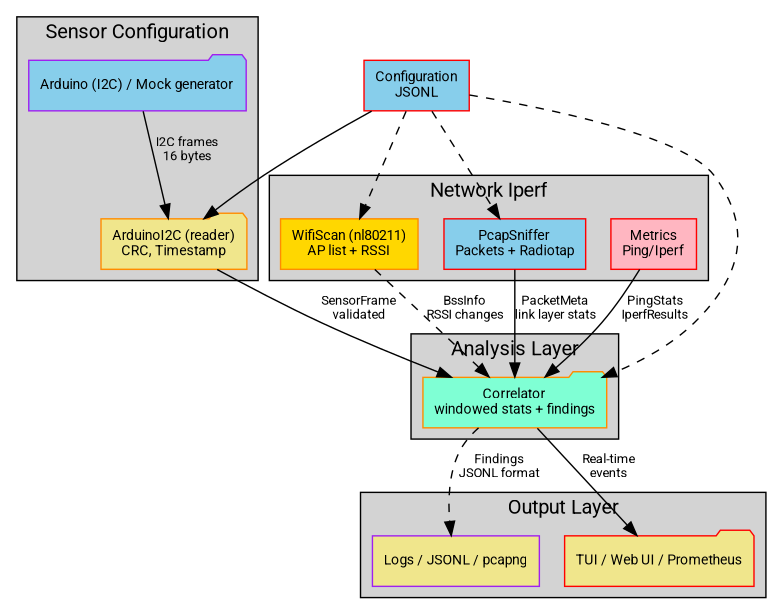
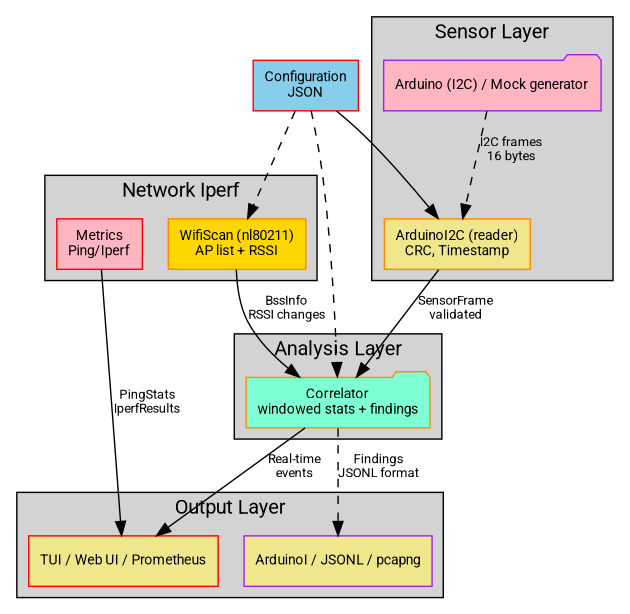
cluster "Sensor Configuration": label "Sensor Configuration" -> "Sensor Layer"
node "Arduino (I2C) / Mock generator": fillcolor skyblue -> lightpink
node "Configuration JSONL": label "Configuration JSONL" -> "Configuration JSON"
edge "Arduino (I2C) / Mock generator" -> "ArduinoI2C (reader) CRC, Timestamp": style solid -> dashed
node "ArduinoI2C (reader) CRC, Timestamp": shape folder -> box
node "PcapSniffer Packets + Radiotap": removed
edge "WifiScan (nl80211) AP list + RSSI" -> "Correlator windowed stats + findings": style dashed -> solid
edge "Metrics Ping/Iperf" -> "Correlator windowed stats + findings": now "Metrics Ping/Iperf" -> "TUI / Web UI / Prometheus"
node "Logs / JSONL / pcapng": label "Logs / JSONL / pcapng" -> "ArduinoI / JSONL / pcapng"
node "TUI / Web UI / Prometheus": shape folder -> box
